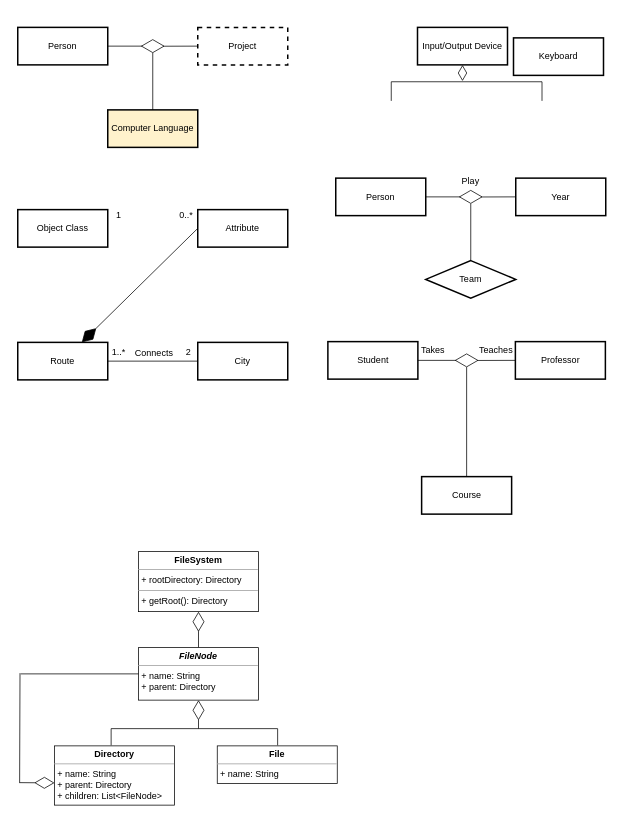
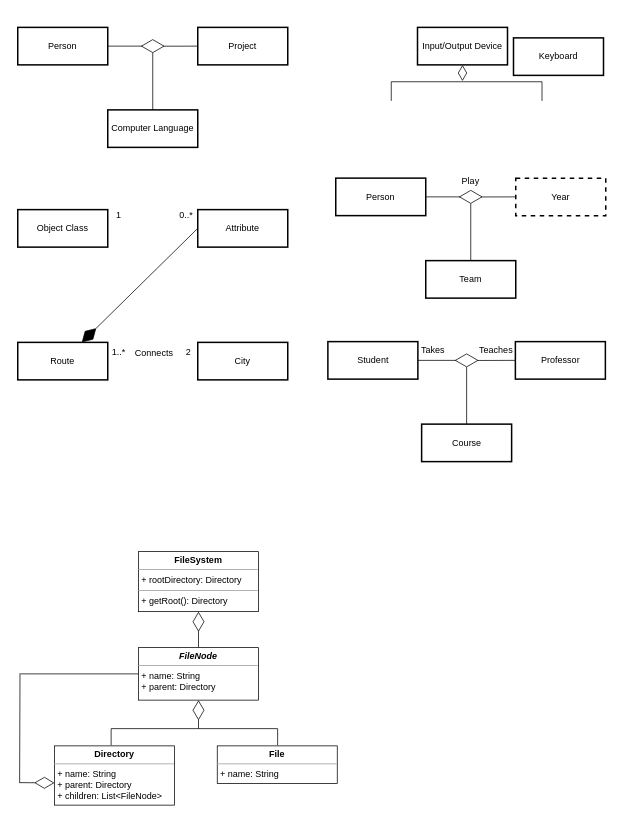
node "Project": style dashed -> solid
node "Computer Language": fillcolor #fff2cc -> #ffffff
node "Year": style solid -> dashed
node "Team": shape diamond -> rectangle
edge "Route" -- "City": removed
node "Course": moved (467, 495) -> (467, 443)
